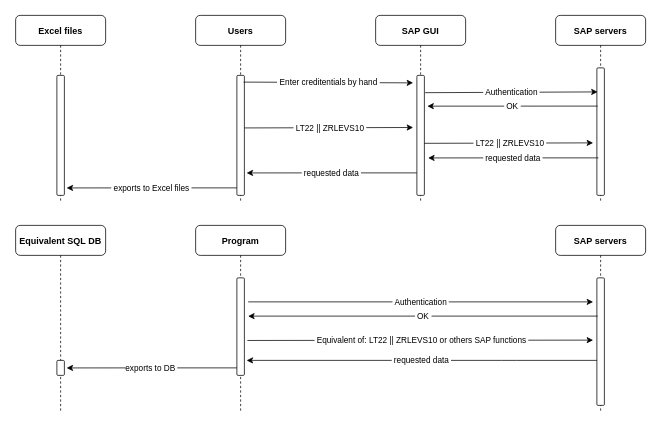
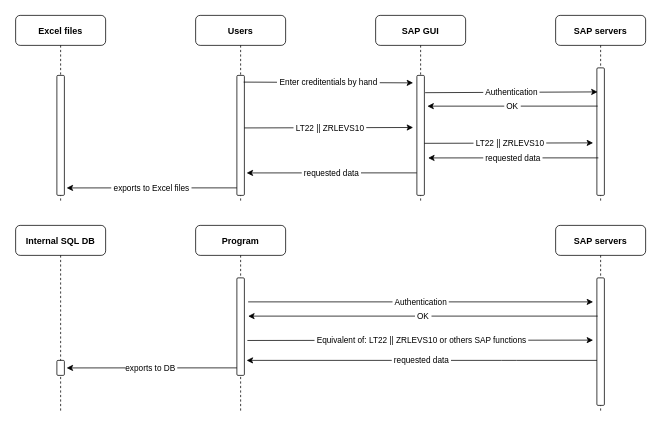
node "Equivalent SQL DB": label "Equivalent SQL DB" -> "Internal SQL DB"
